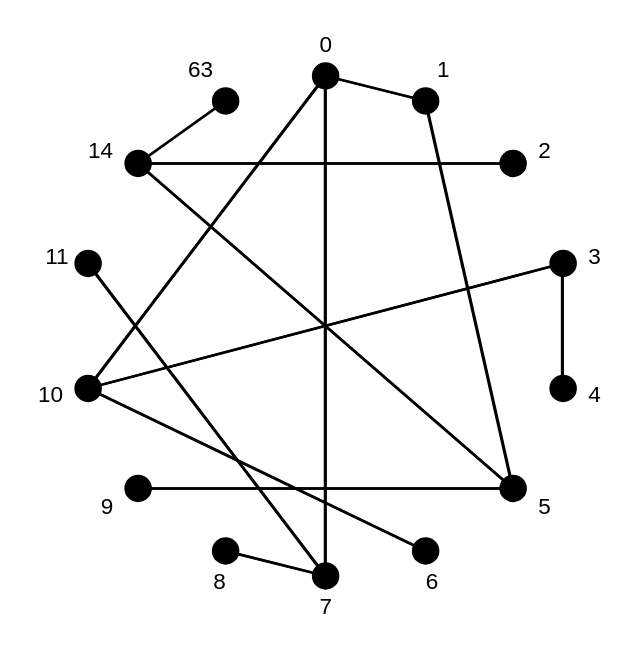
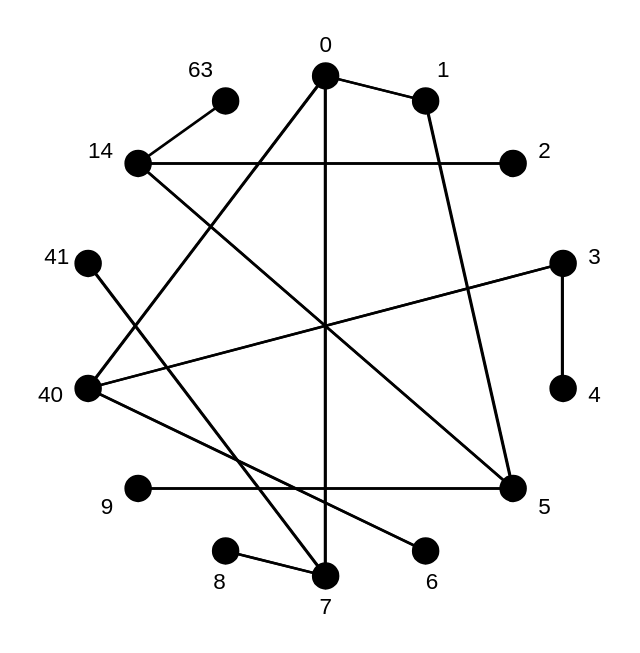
node "11": label "11" -> "41"
node "10": label "10" -> "40"
